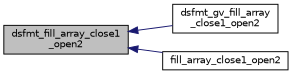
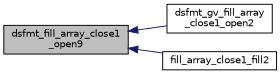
node "dsfmt_fill_array_close1 _open2": label "dsfmt_fill_array_close1 _open2" -> "dsfmt_fill_array_close1 _open9"
node "fill_array_close1_open2": label "fill_array_close1_open2" -> "fill_array_close1_fill2"
